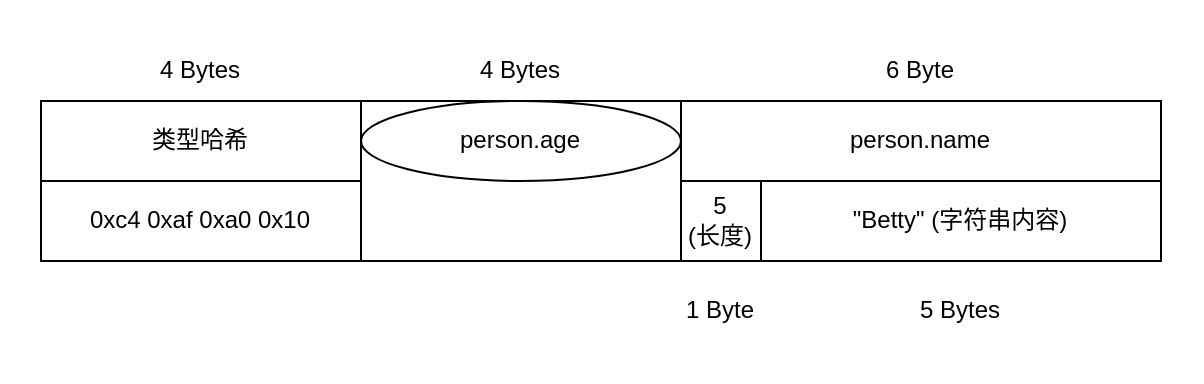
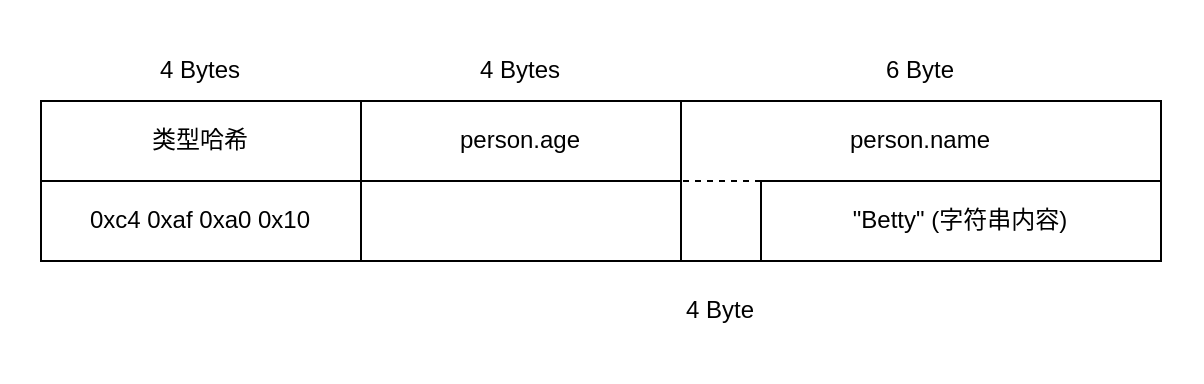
node "person.age": shape ellipse -> rectangle
node "5 (长度)": removed
node "1 Byte": label "1 Byte" -> "4 Byte"
node "5 Bytes": removed
